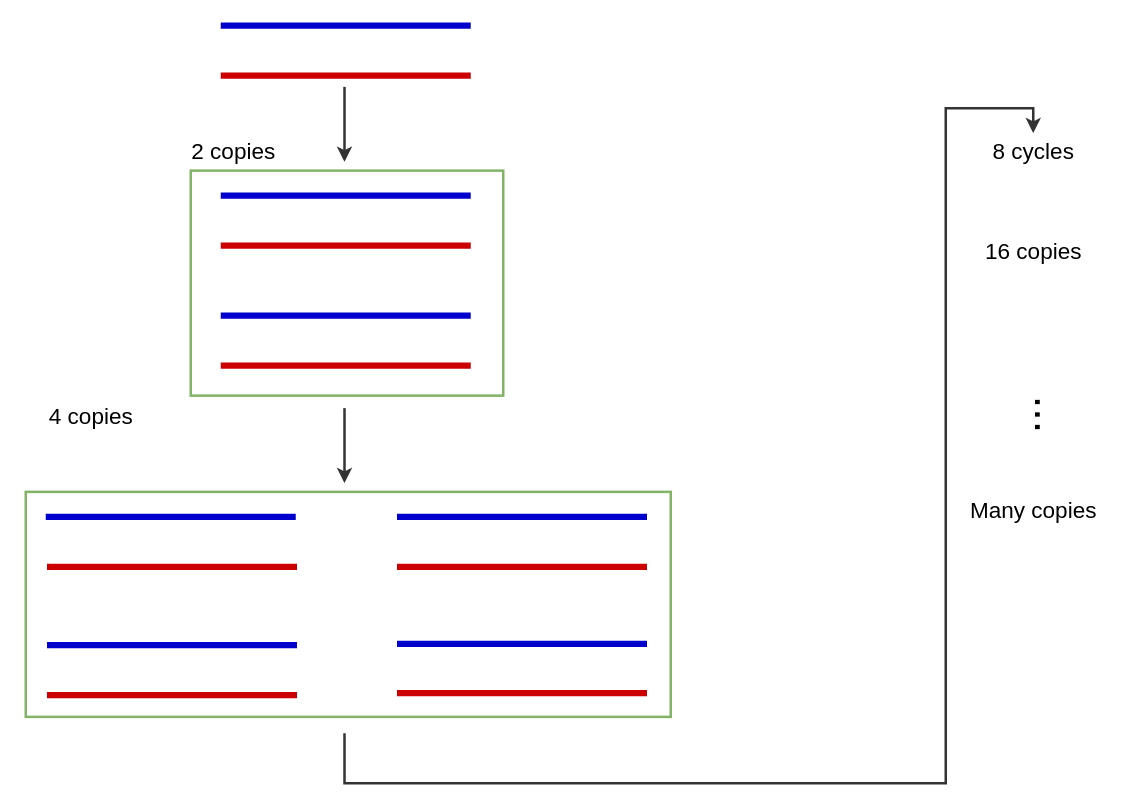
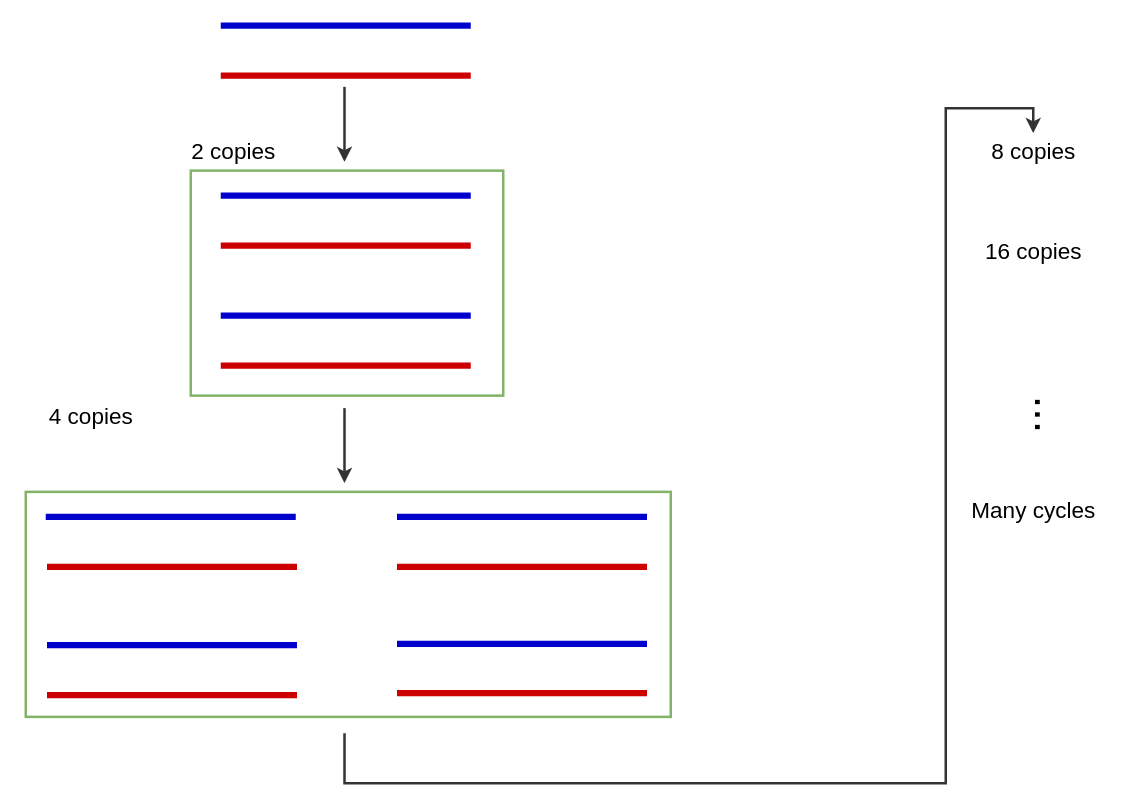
node "8 cycles": label "8 cycles" -> "8 copies"
node "Many copies": label "Many copies" -> "Many cycles"
